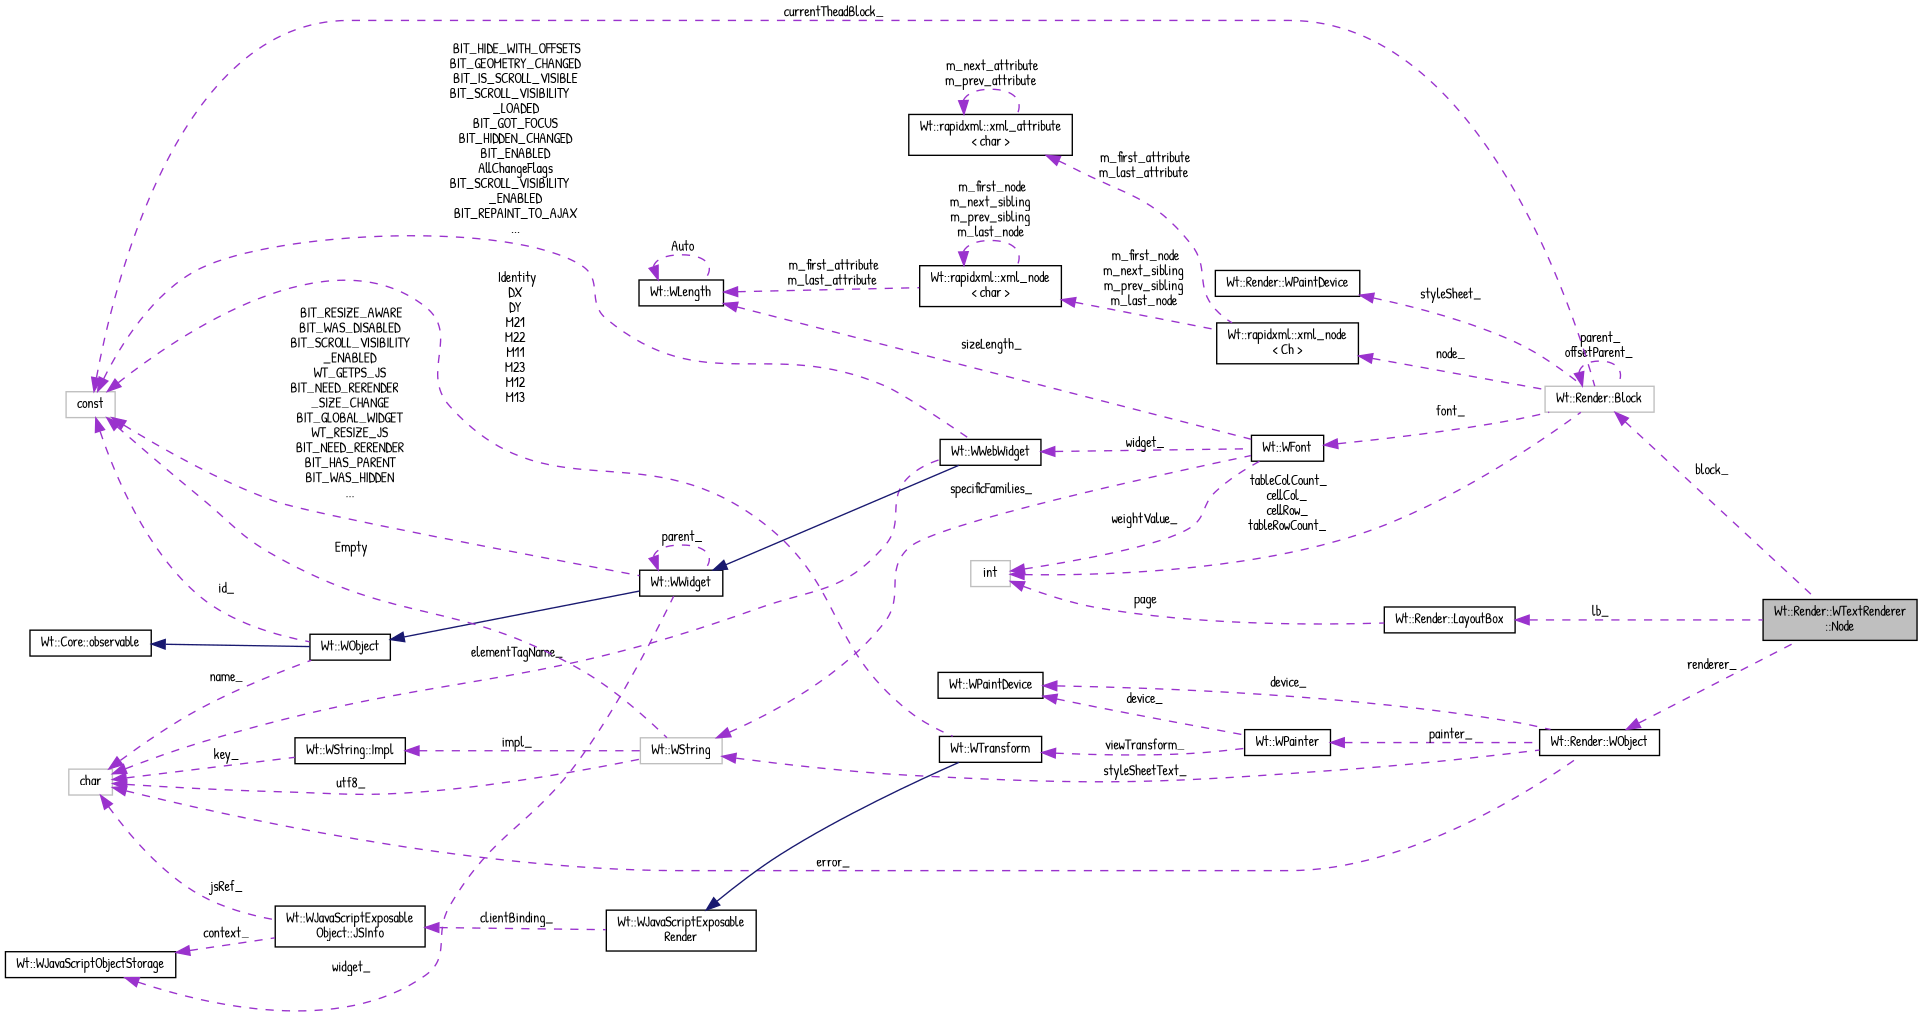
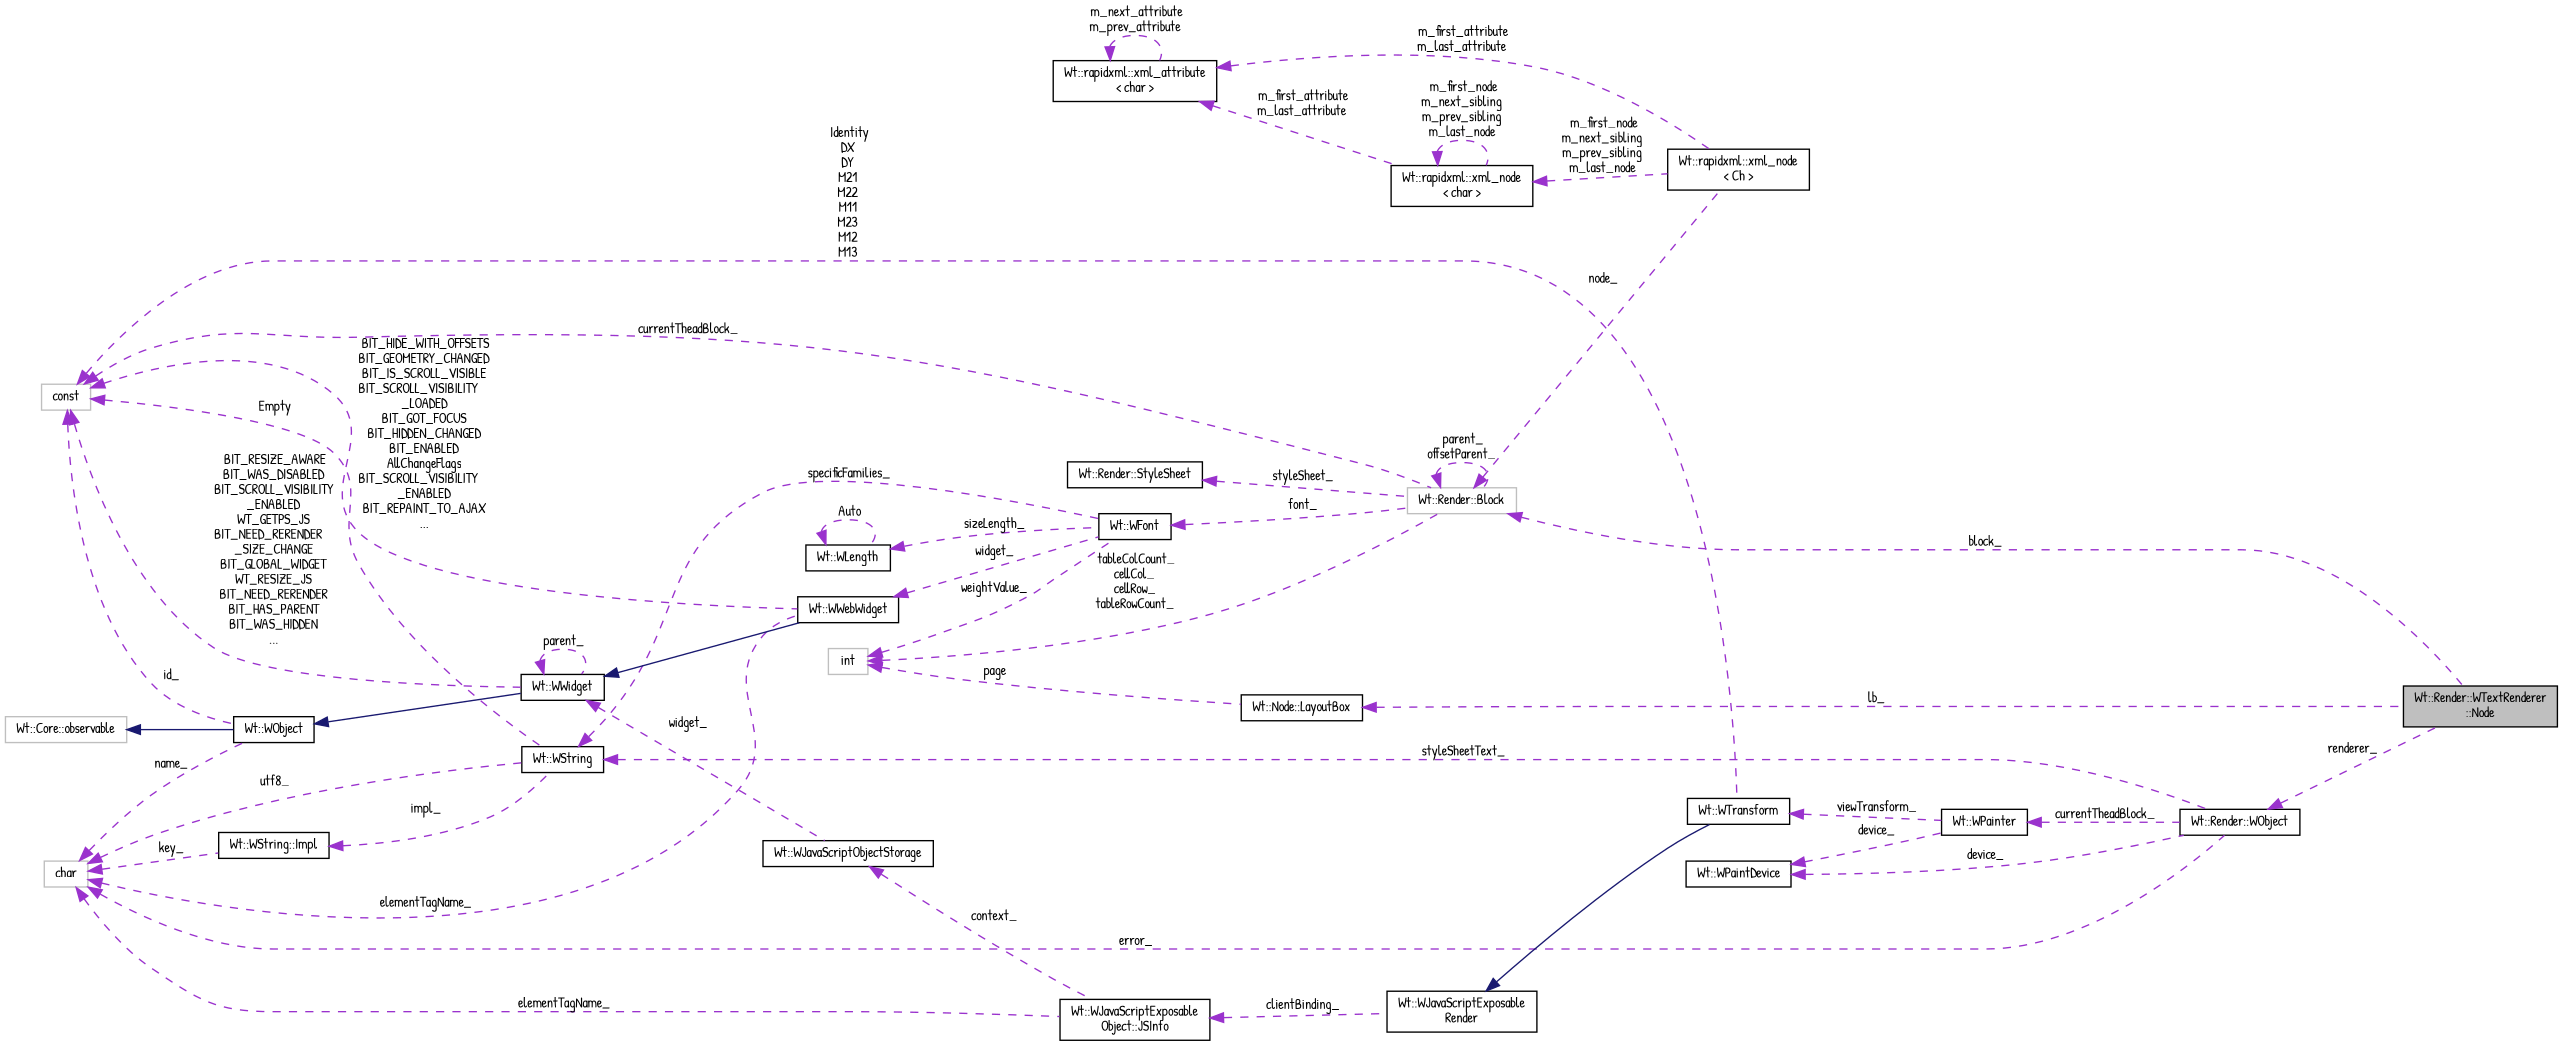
node "Wt::Render::WPaintDevice": label "Wt::Render::WPaintDevice" -> "Wt::Render::StyleSheet"
edge "Wt::rapidxml::xml_node < char >" -> "Wt::WLength": now "Wt::rapidxml::xml_node < char >" -> "Wt::rapidxml::xml_attribute < char >"
edge "Wt::Render::Block" -> "Wt::rapidxml::xml_node < Ch >": reversed
node "Wt::Render::LayoutBox": label "Wt::Render::LayoutBox" -> "Wt::Node::LayoutBox"
node "Wt::Core::observable": color black -> grey75
edge "Wt::Render::WObject" -> "Wt::WPainter": label " painter_" -> " currentTheadBlock_"
node "Wt::WString": color grey75 -> black
edge "Wt::WJavaScriptExposable Object::JSInfo" -> "char": label " jsRef_" -> " elementTagName_"
edge "Wt::WWidget" -> "Wt::WJavaScriptObjectStorage": reversed
